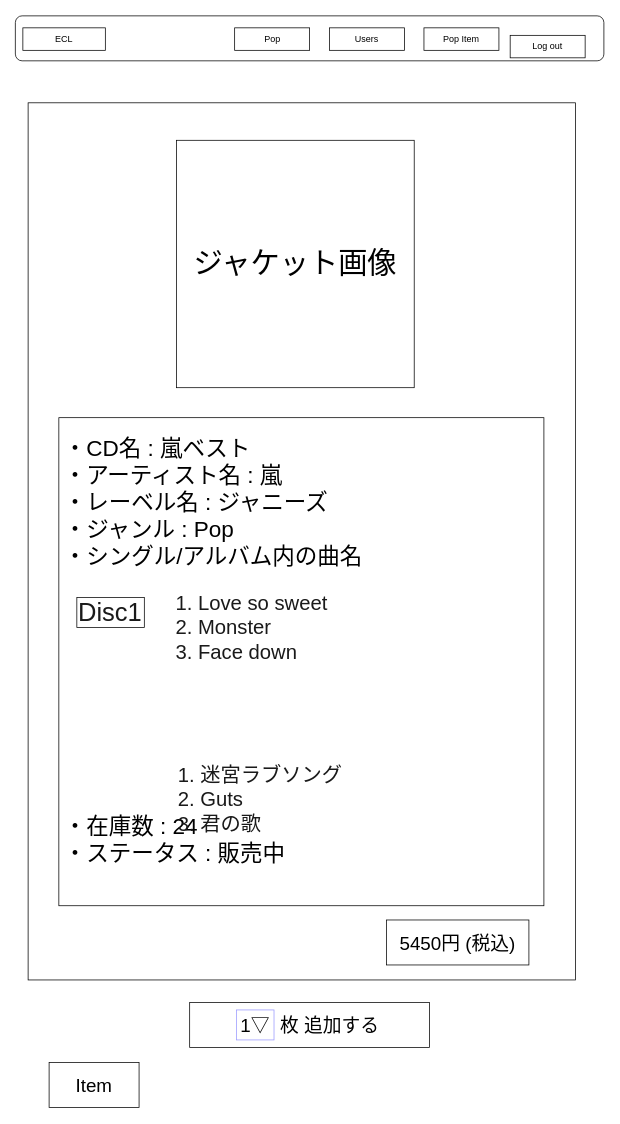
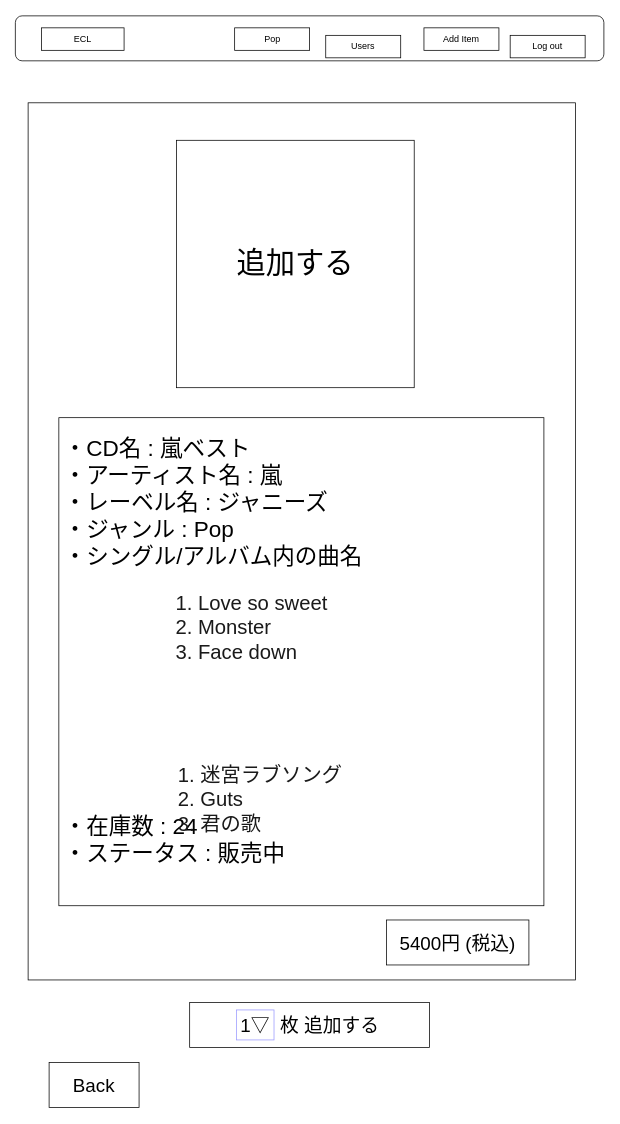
node "ECL": moved (64, 39) -> (83, 39)
node "Users": moved (367, 39) -> (363, 46)
node "Pop Item": label "Pop Item" -> "Add Item"
node "ジャケット画像": label "ジャケット画像" -> "追加する"
node "Disc1": removed
node "5450円 (税込)": label "5450円 (税込)" -> "5400円 (税込)"
node "Item": label "Item" -> "Back"
